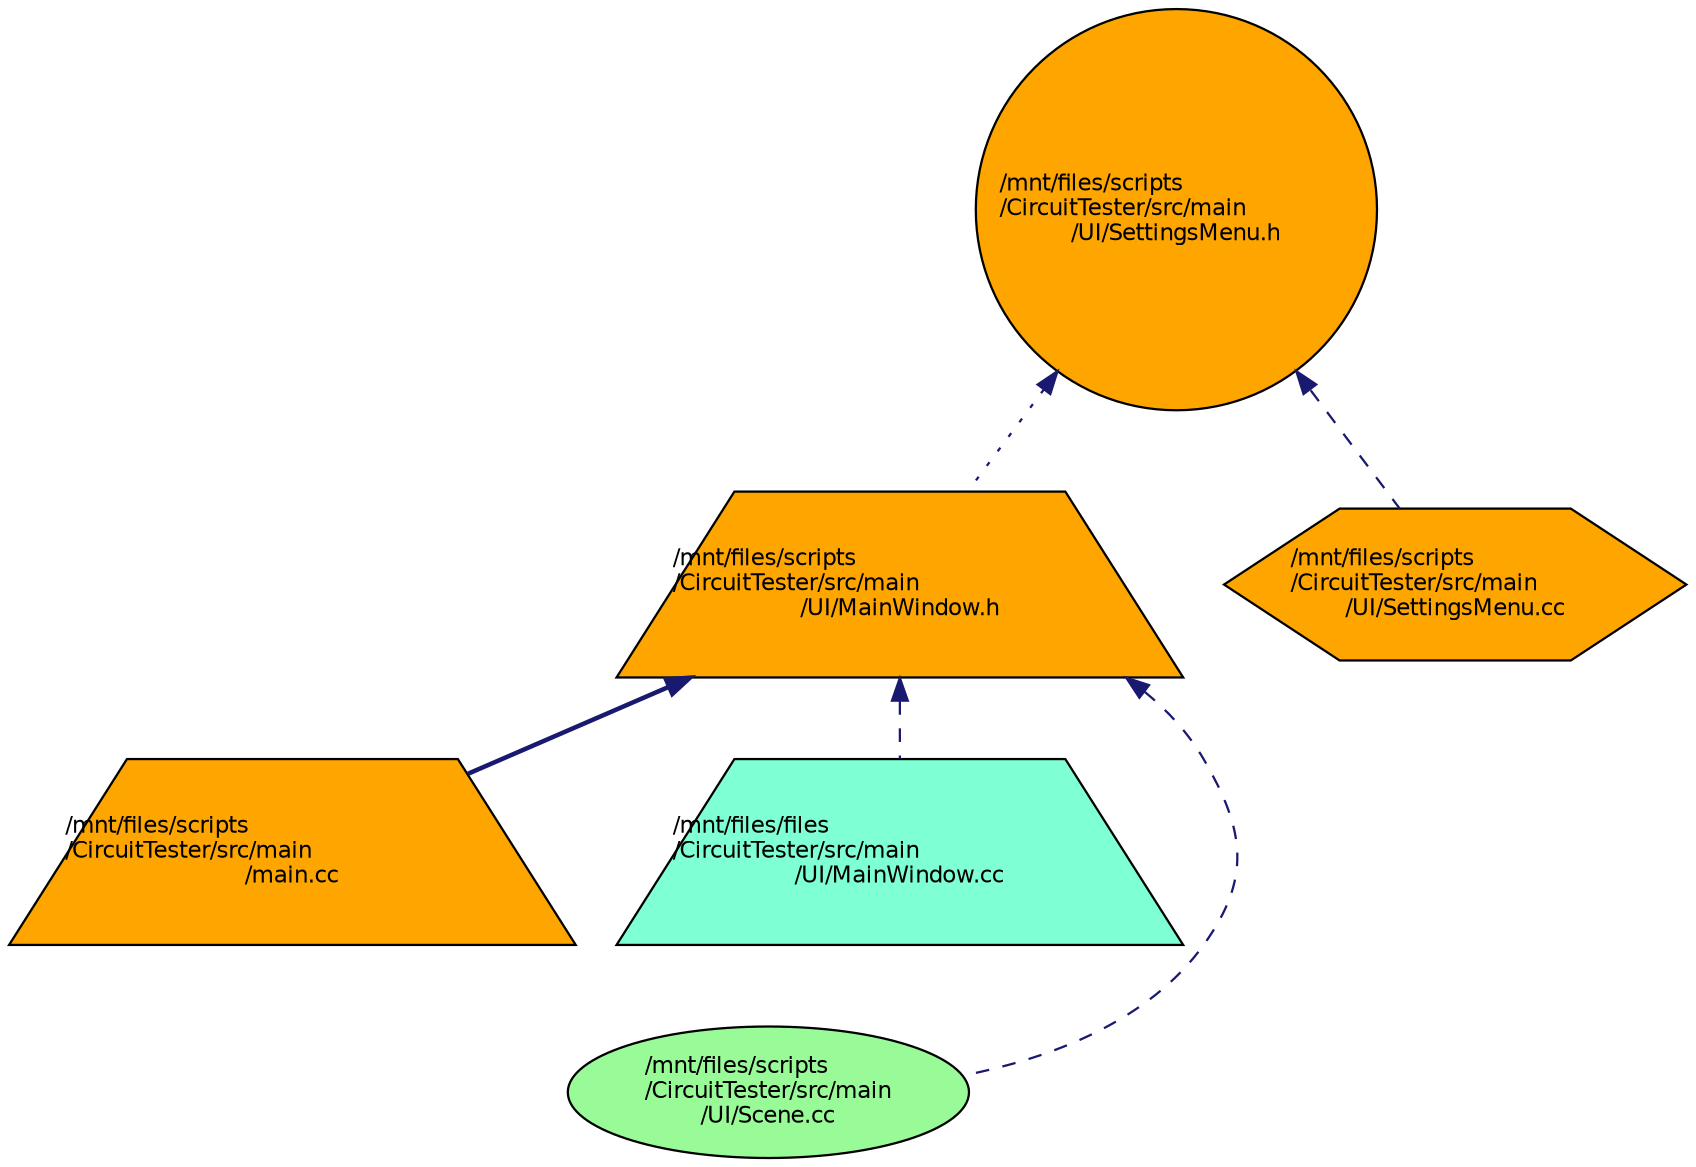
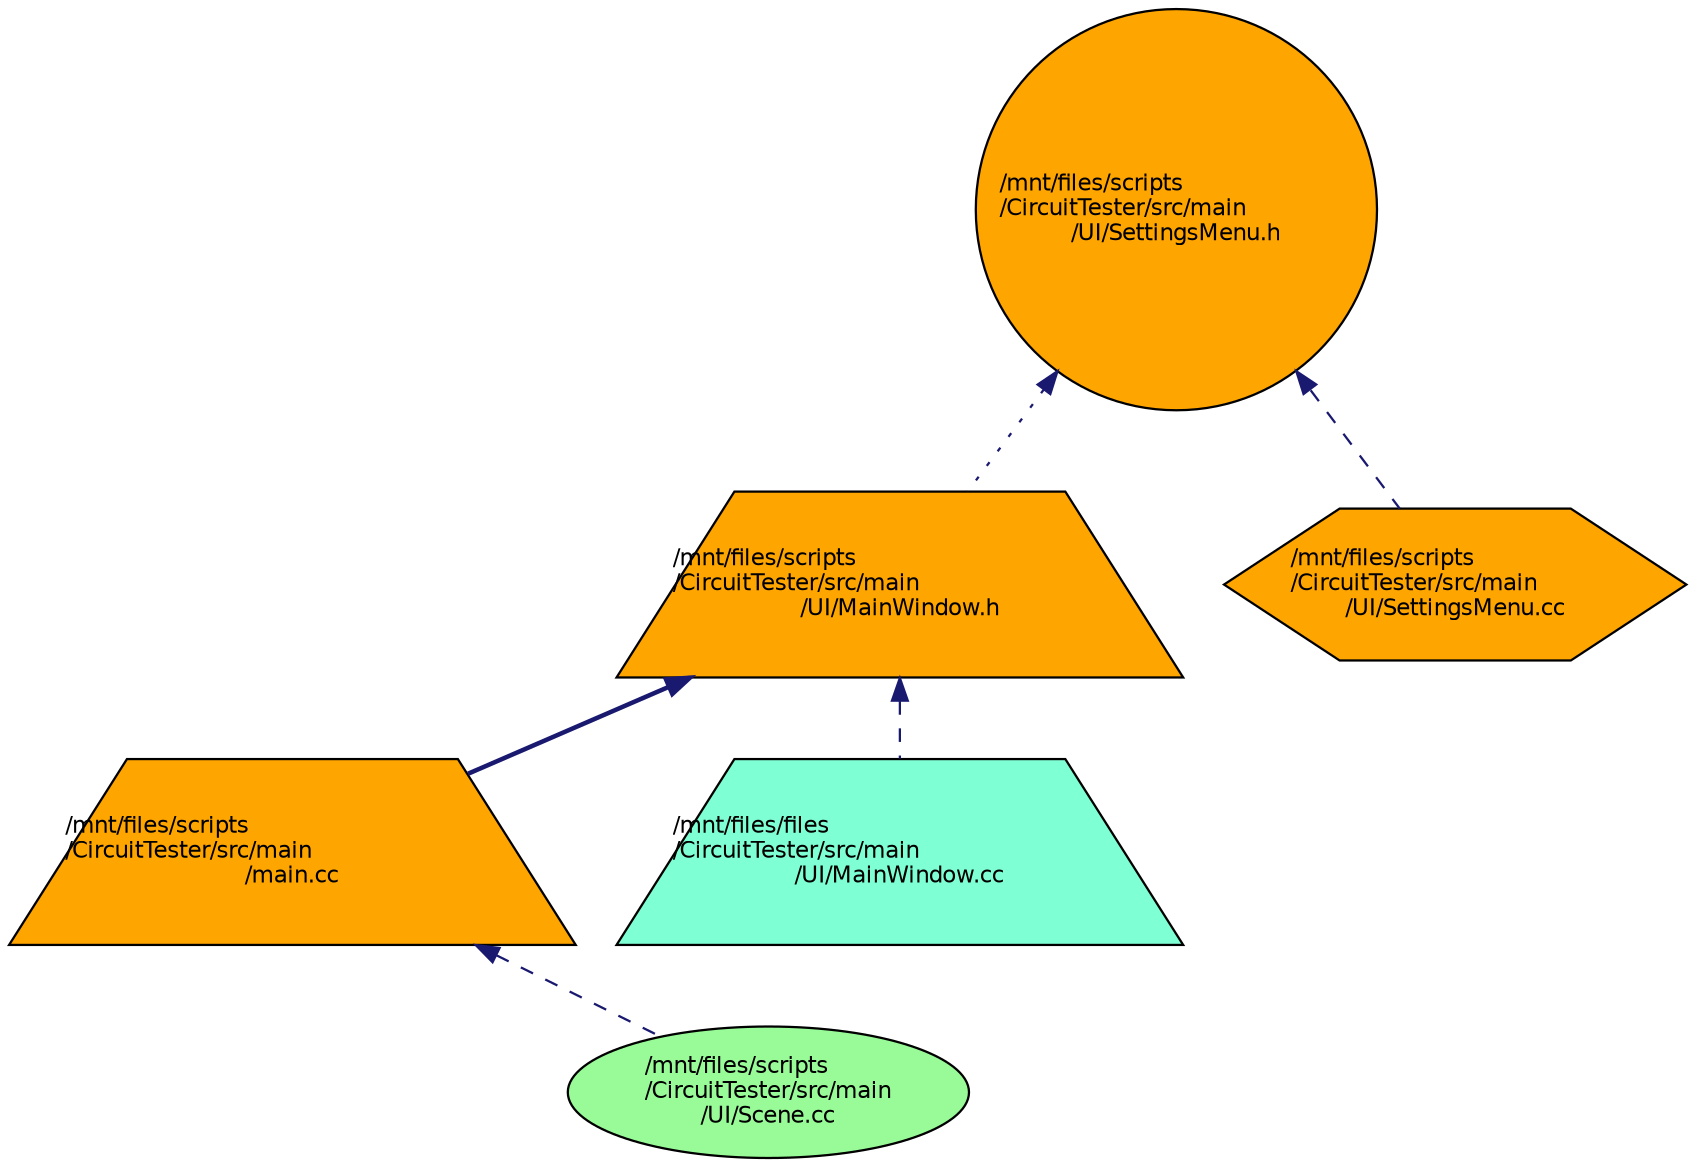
edge "/mnt/files/scripts /CircuitTester/src/main /UI/Scene.cc" -> "/mnt/files/scripts /CircuitTester/src/main /UI/MainWindow.h": now "/mnt/files/scripts /CircuitTester/src/main /UI/Scene.cc" -> "/mnt/files/scripts /CircuitTester/src/main /main.cc"
